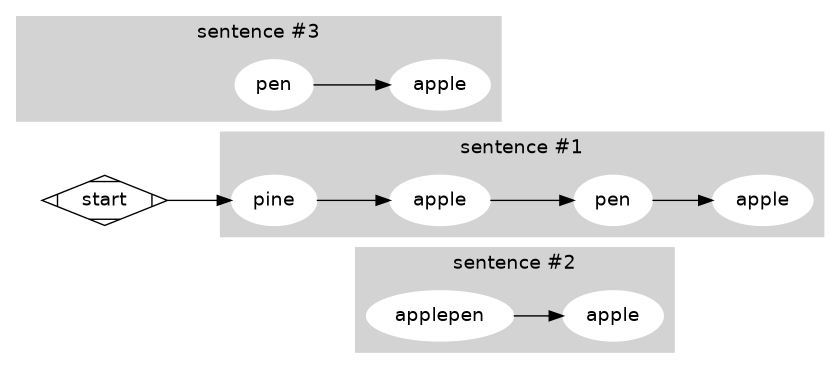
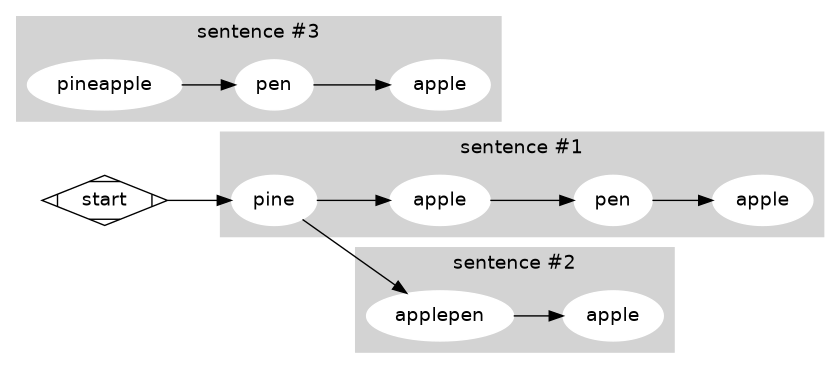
node "pineapple": added
edge "pine" -> "applepen": added
